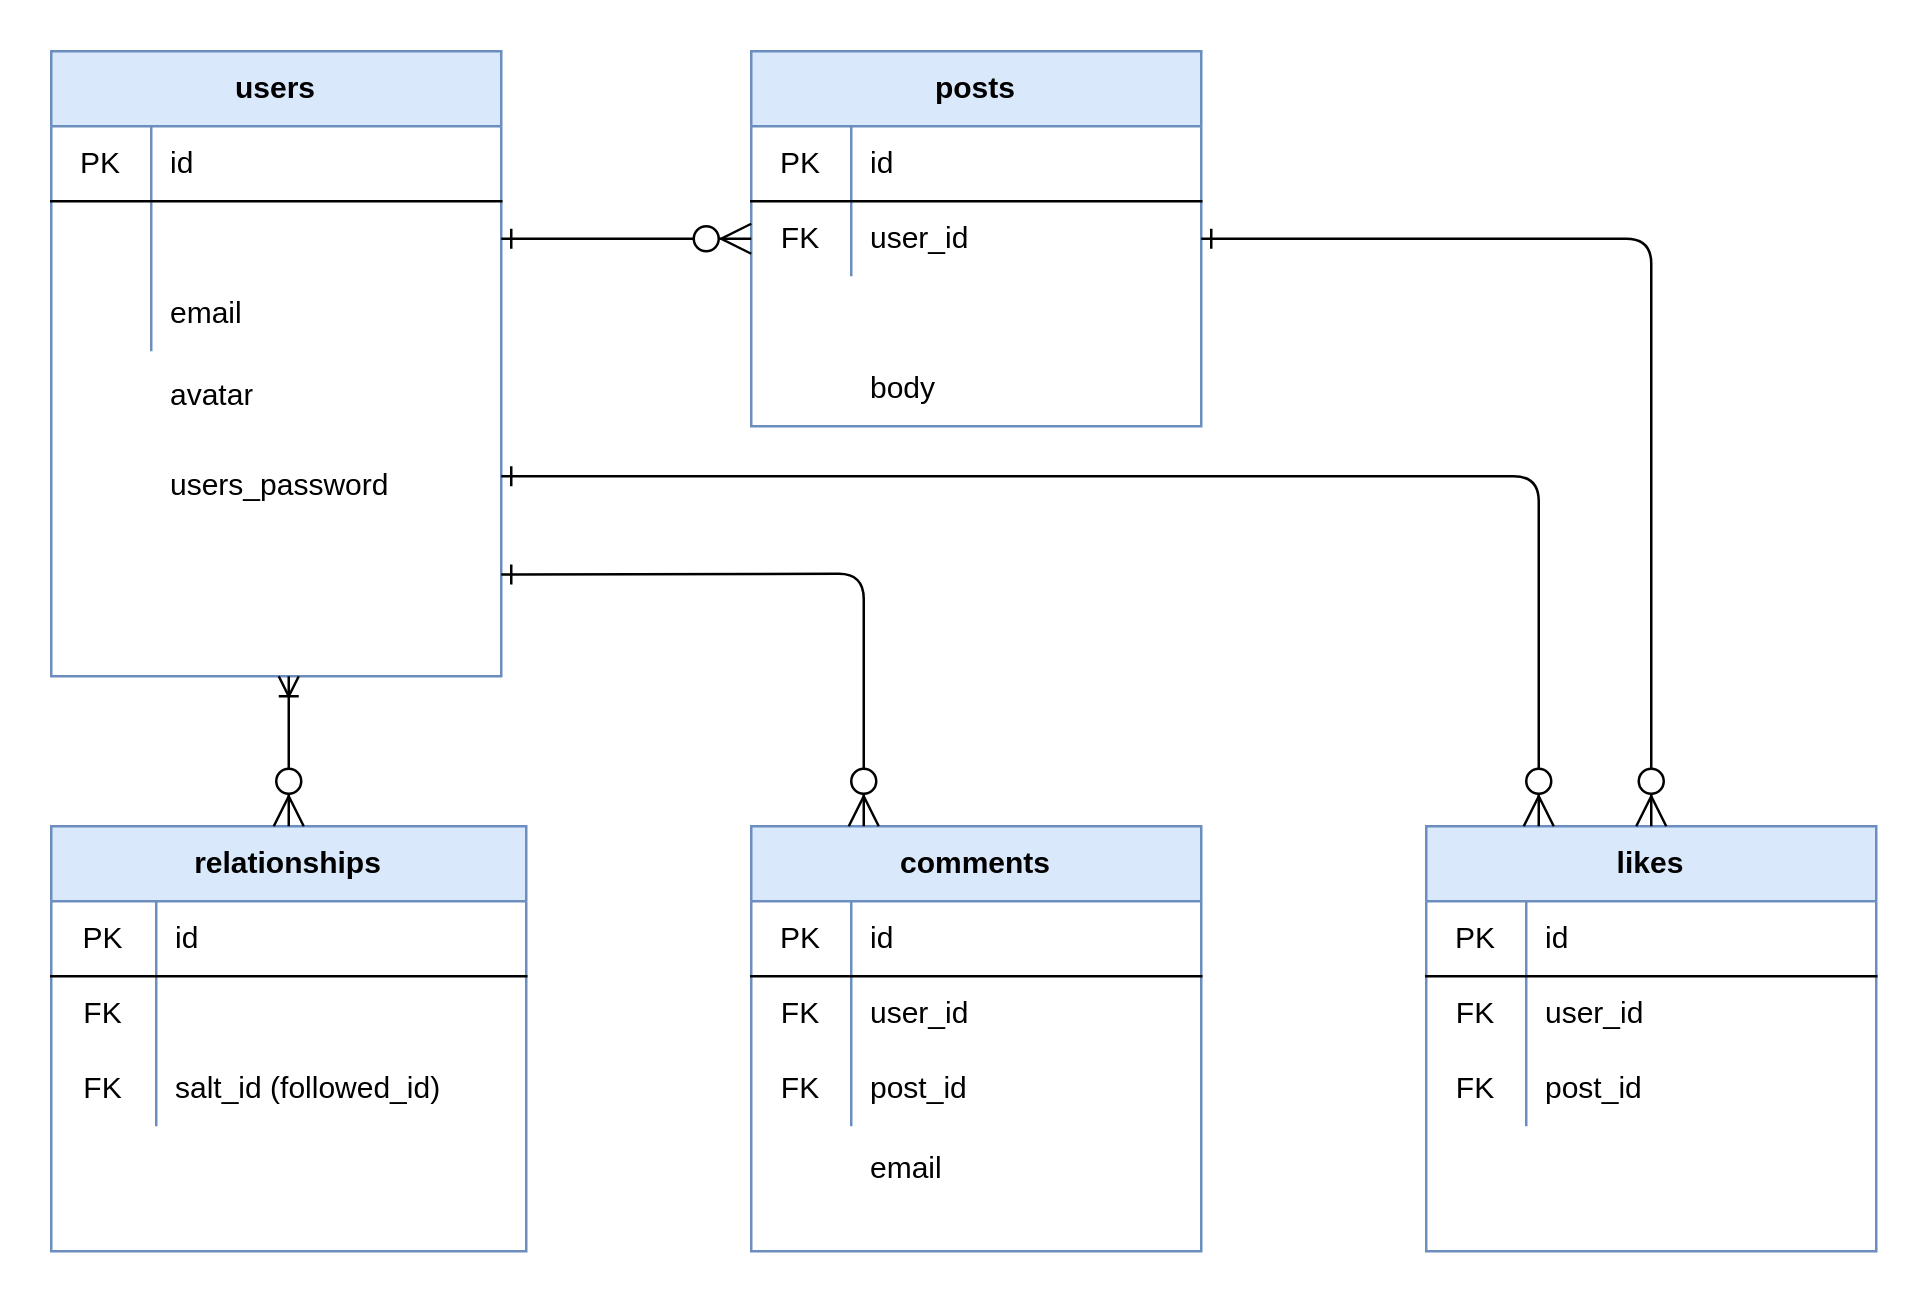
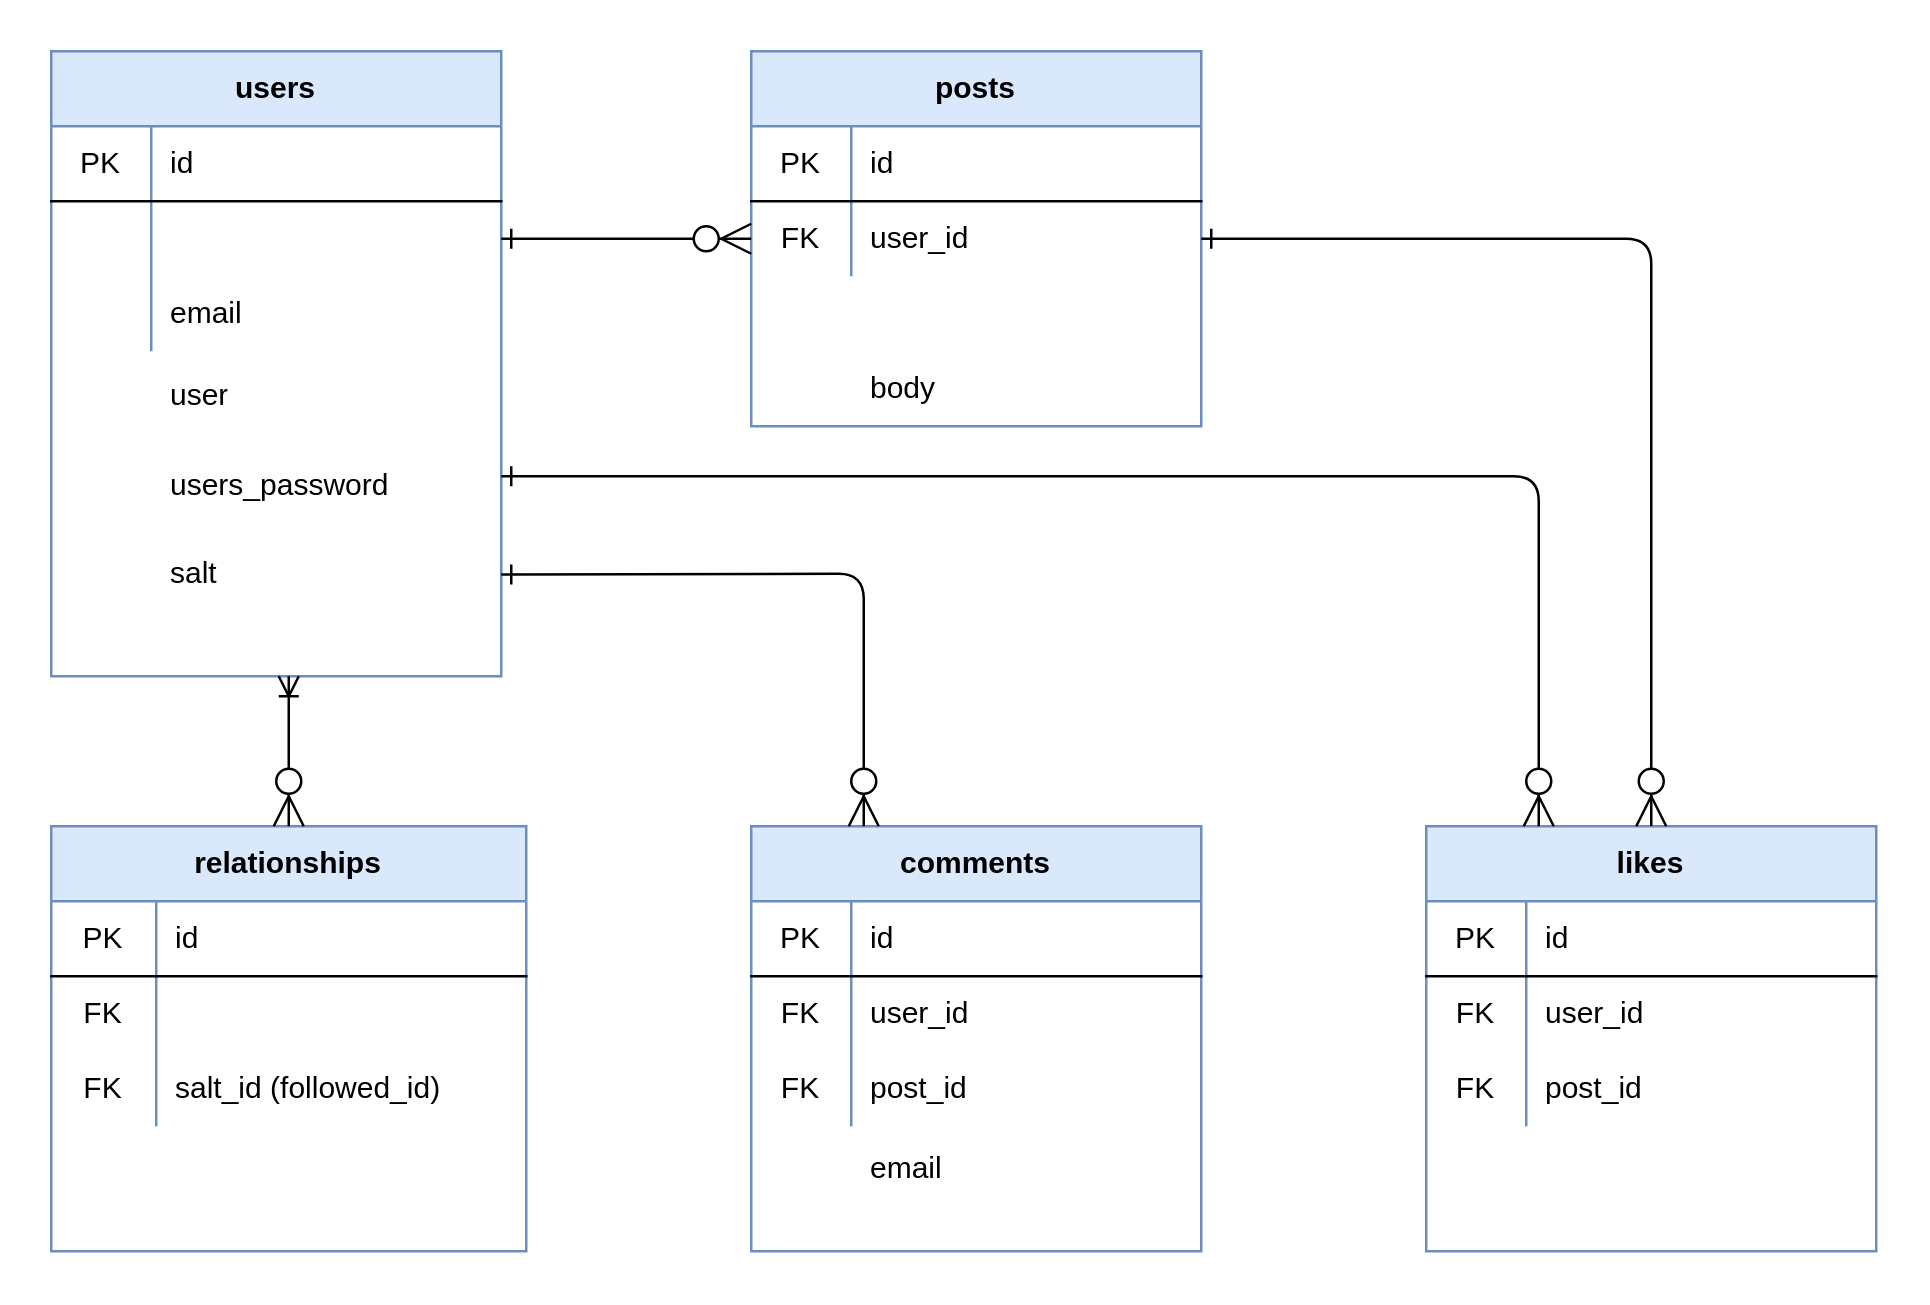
node "avatar": label "avatar" -> "user"
node "salt": added
